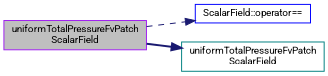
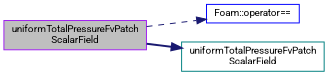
node "ScalarField::operator==": label "ScalarField::operator==" -> "Foam::operator=="
